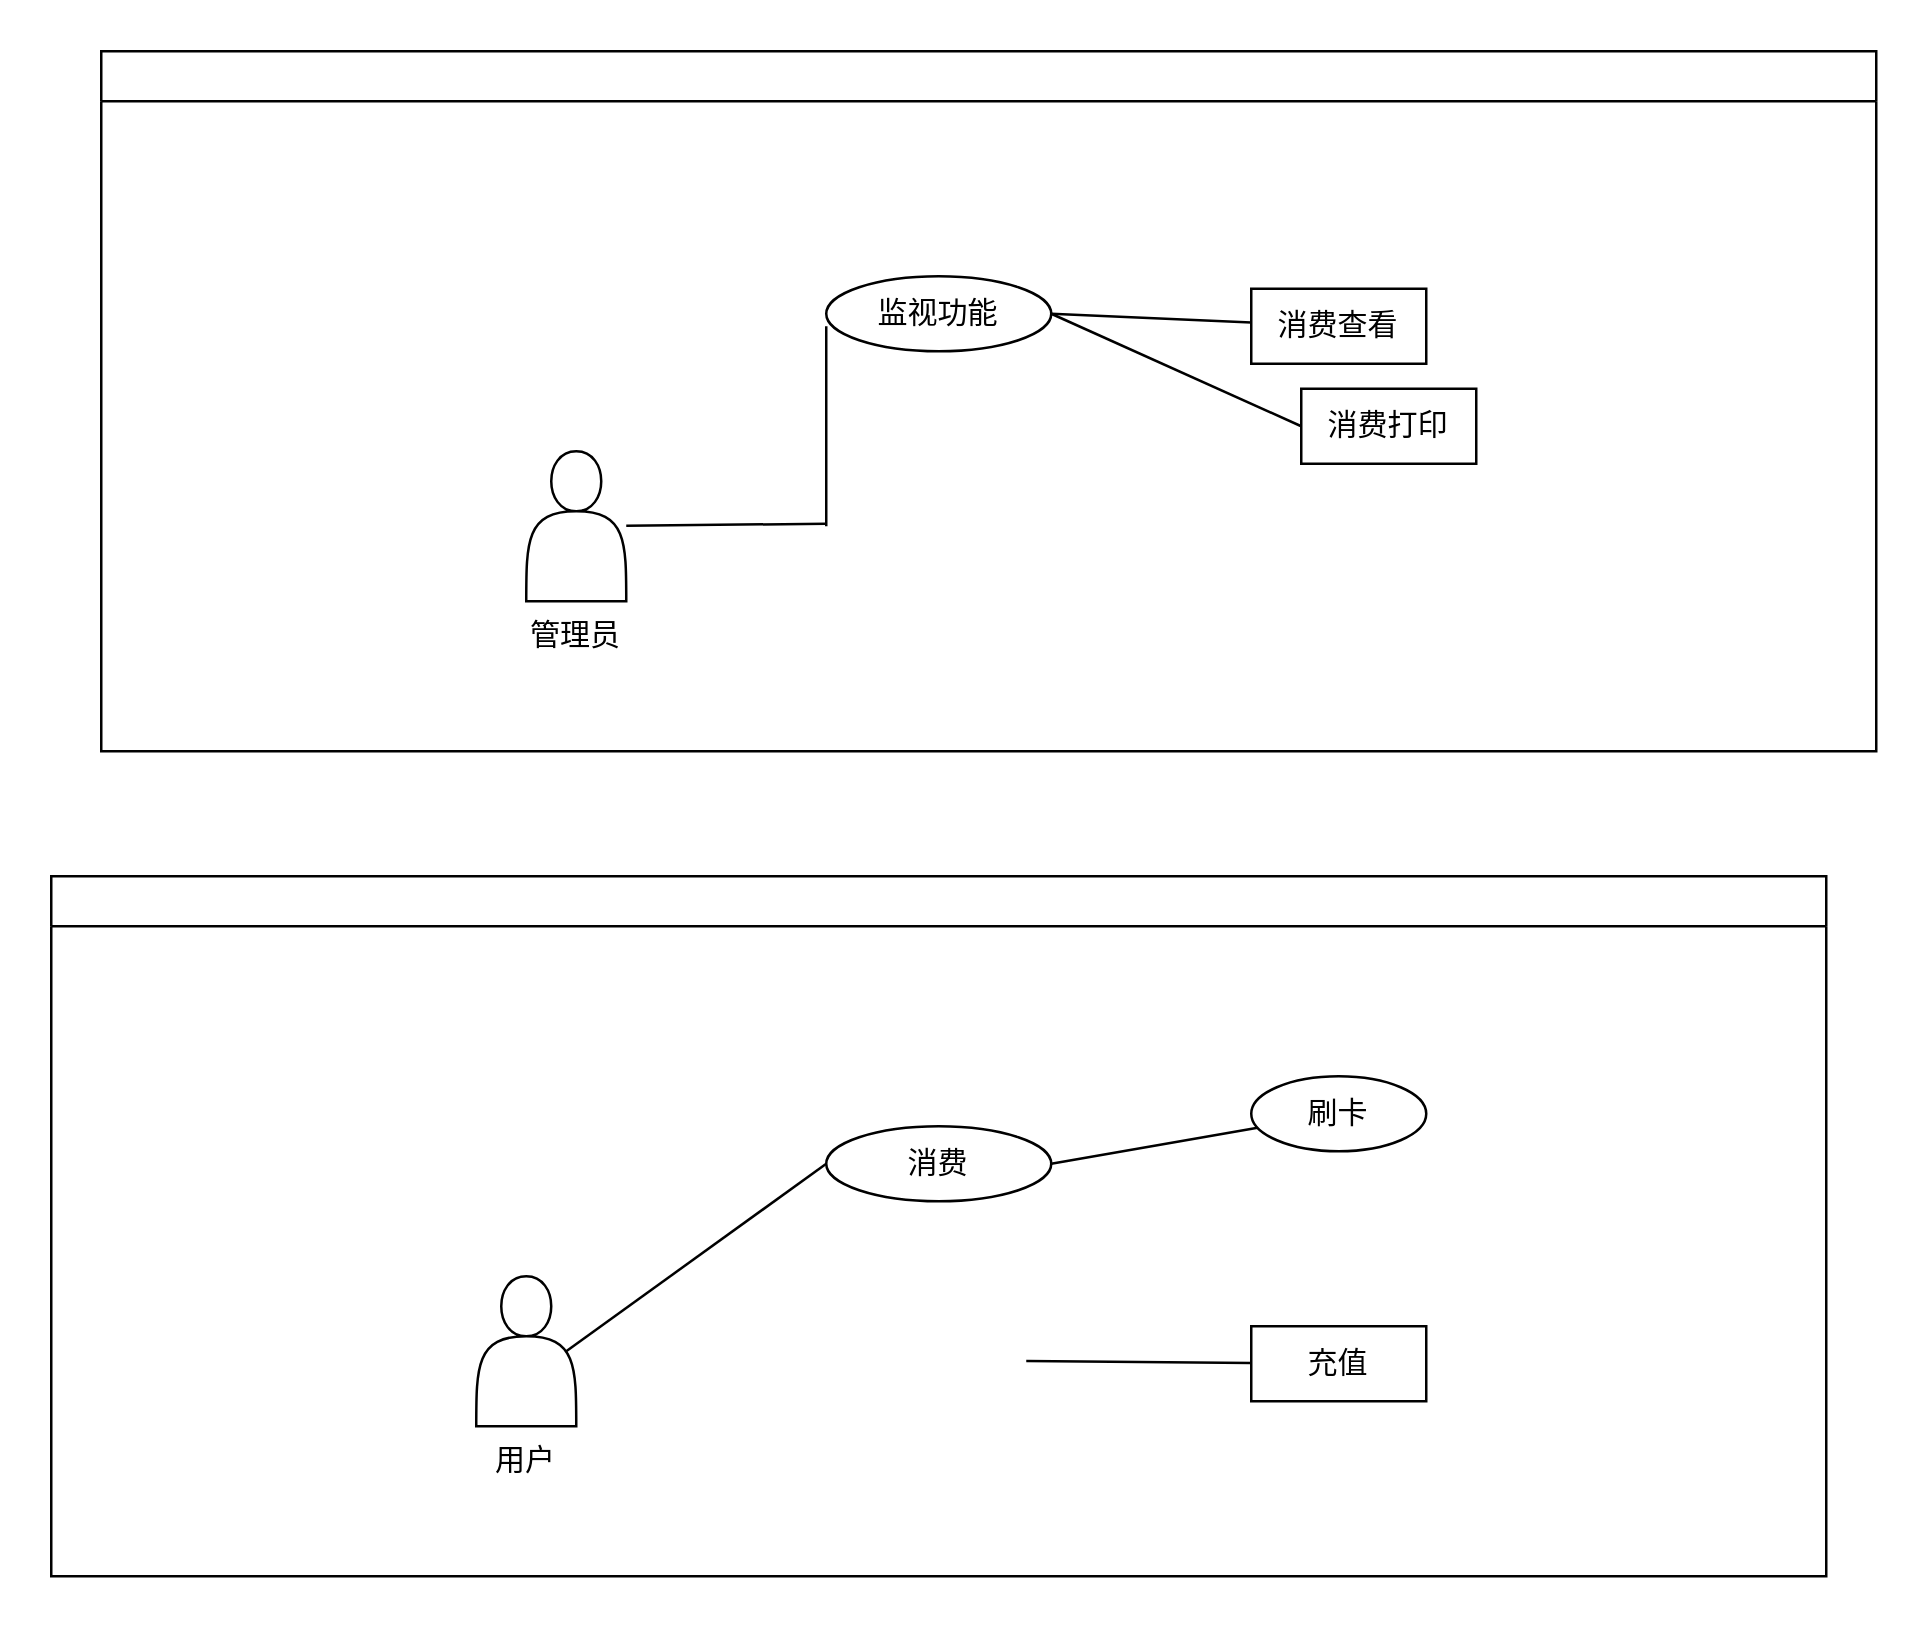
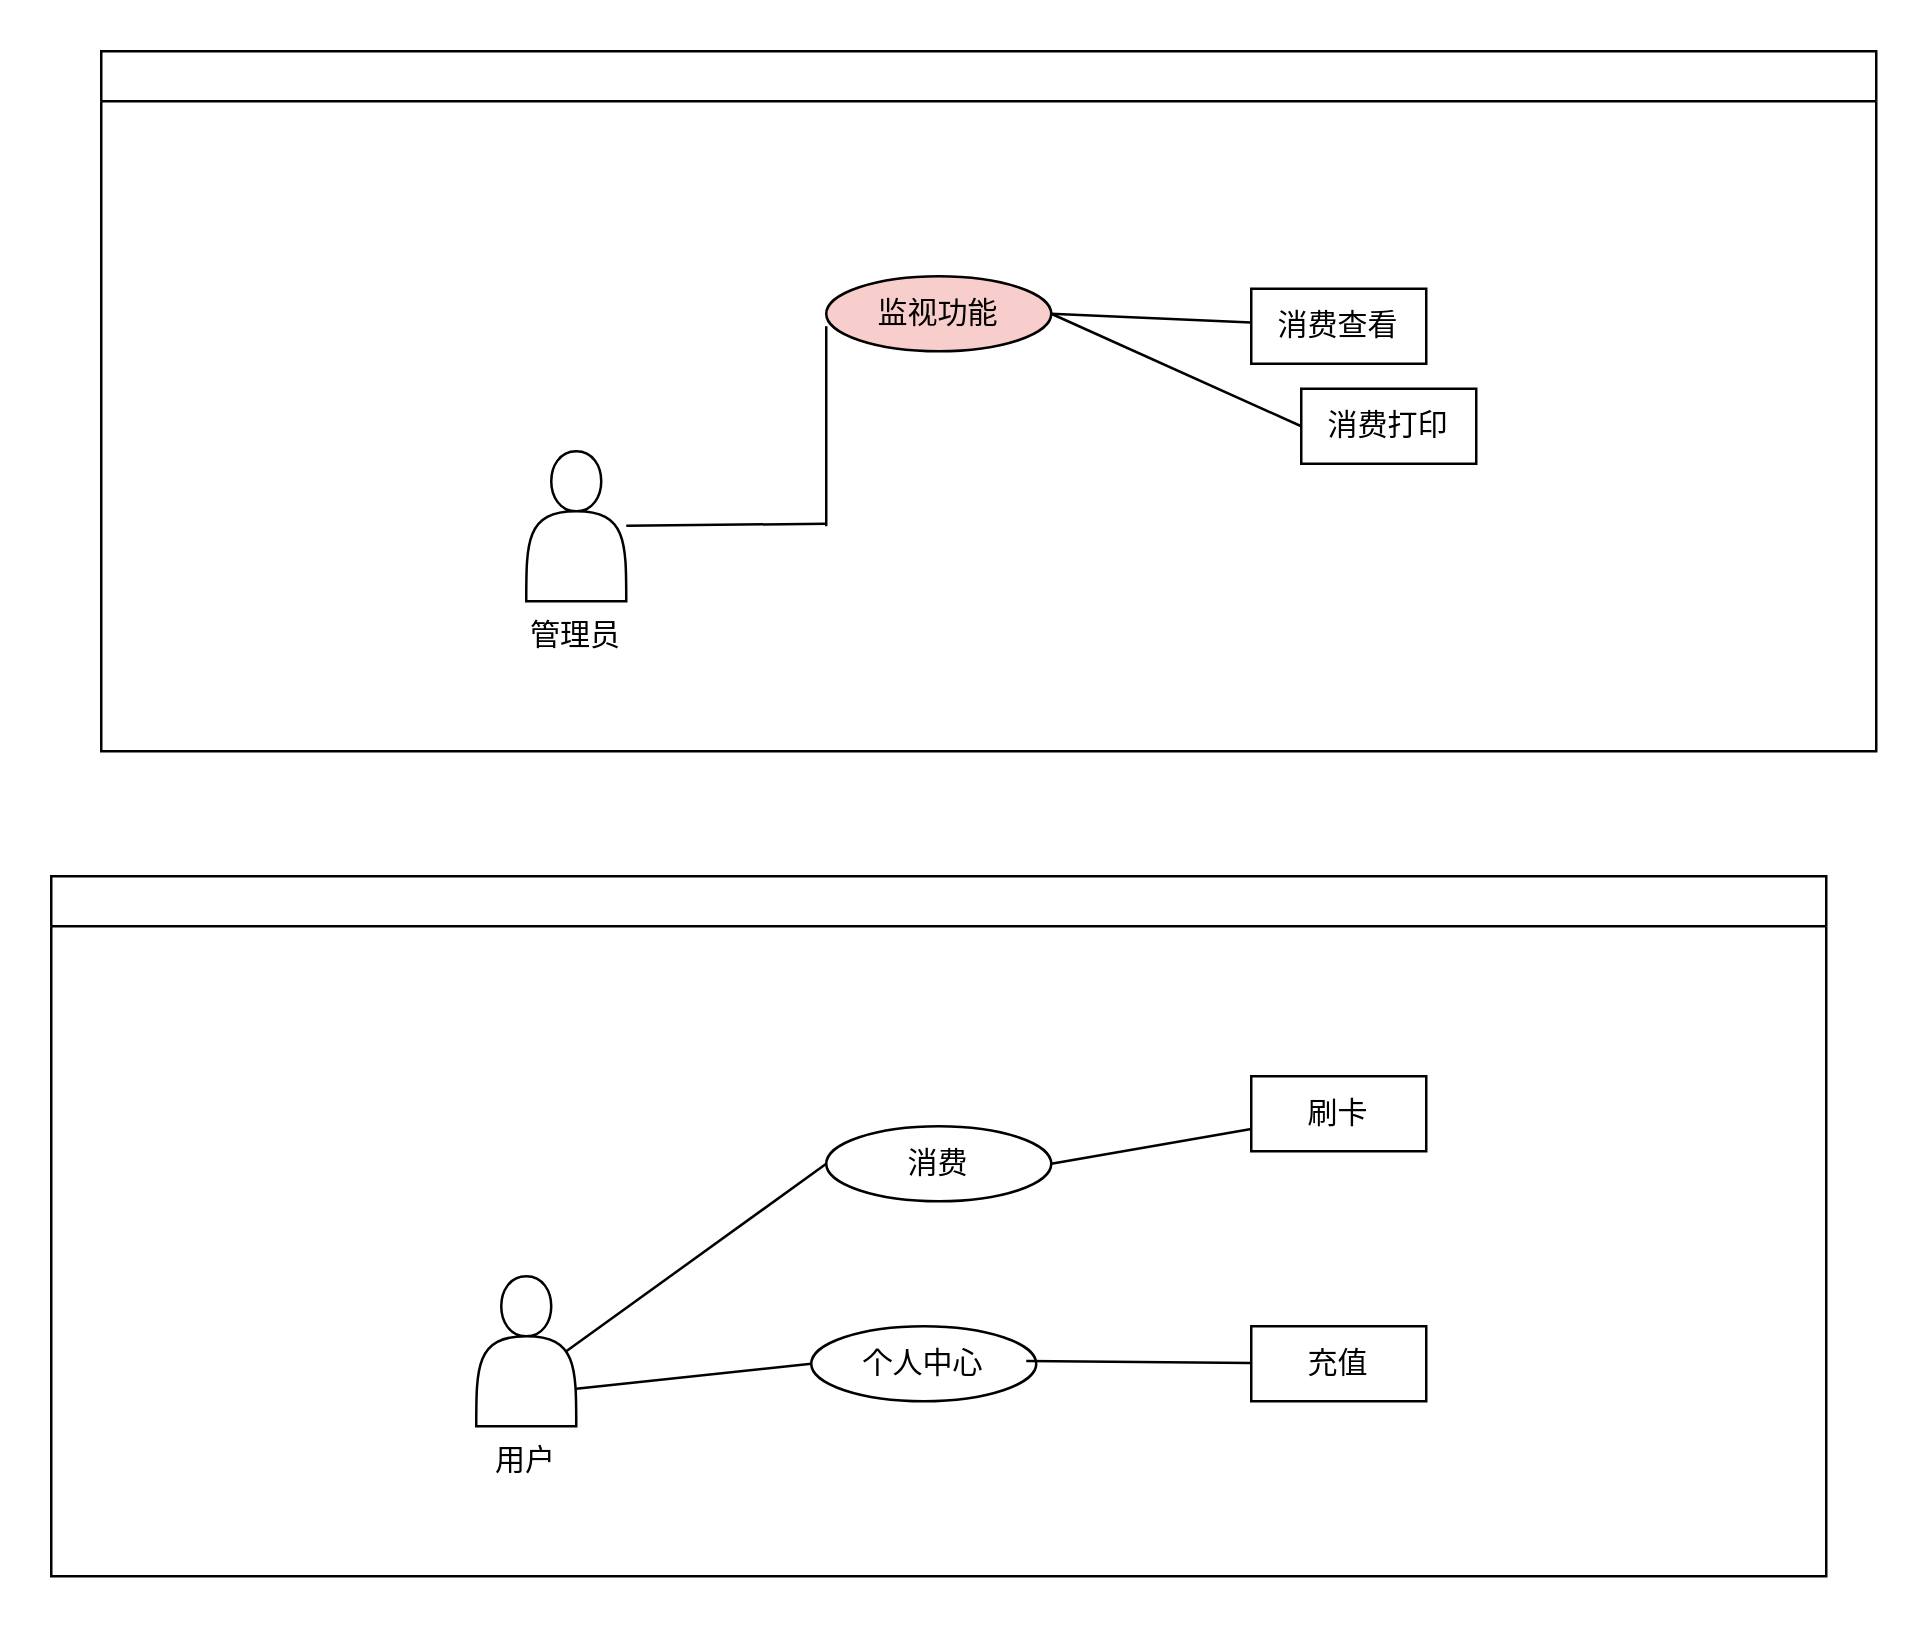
node "监视功能": fillcolor #ffffff -> #f8cecc
node "刷卡": shape ellipse -> rectangle
node "个人中心": added
edge "用户" -- "个人中心": added
